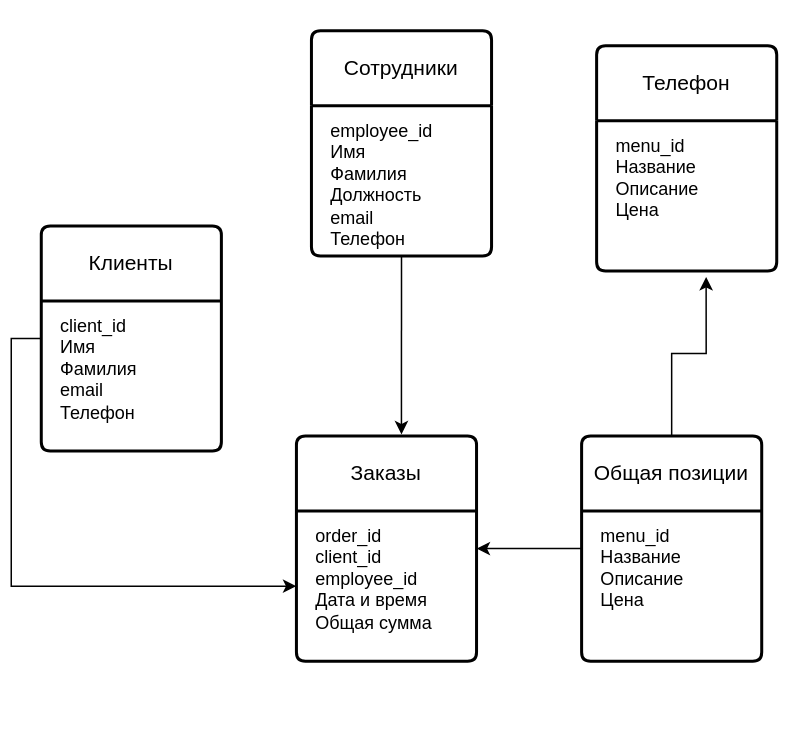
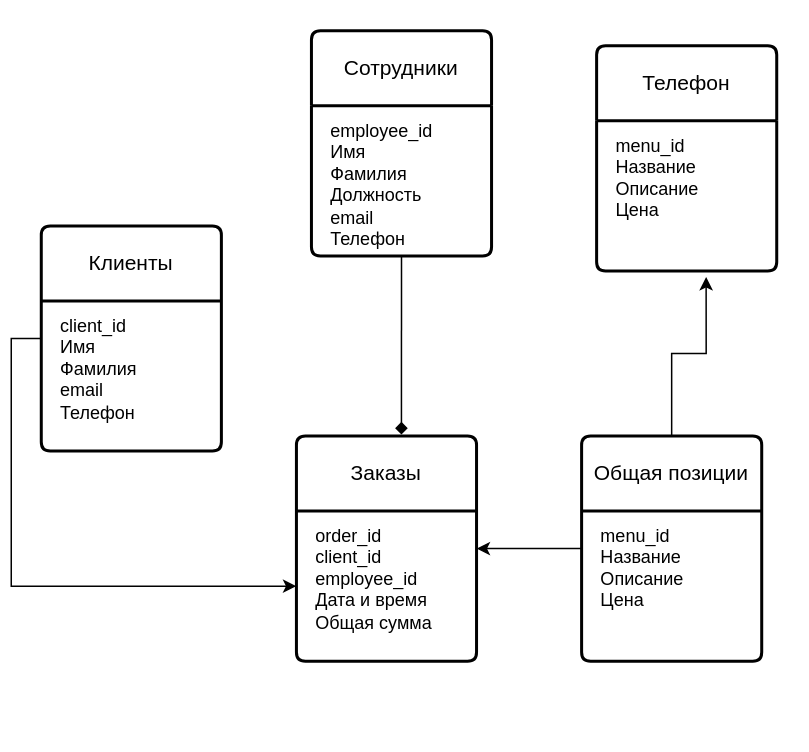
edge "employee_id Имя Фамилия Должность email Телефон" -> "Заказы": arrowhead classic -> diamond
